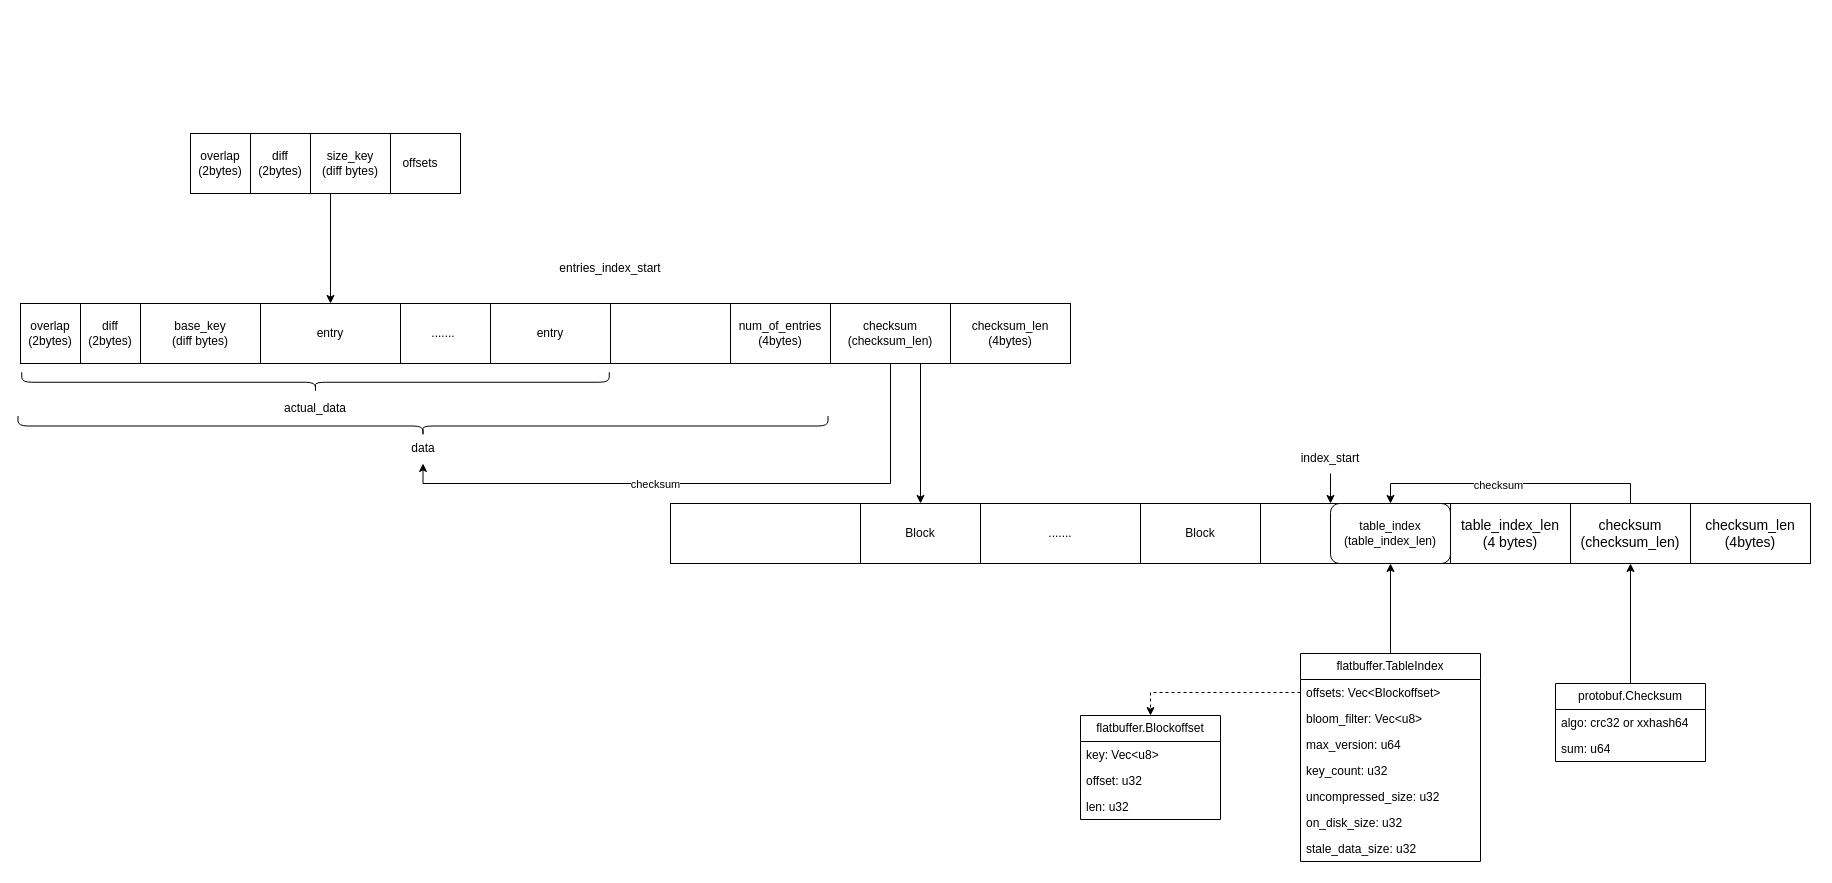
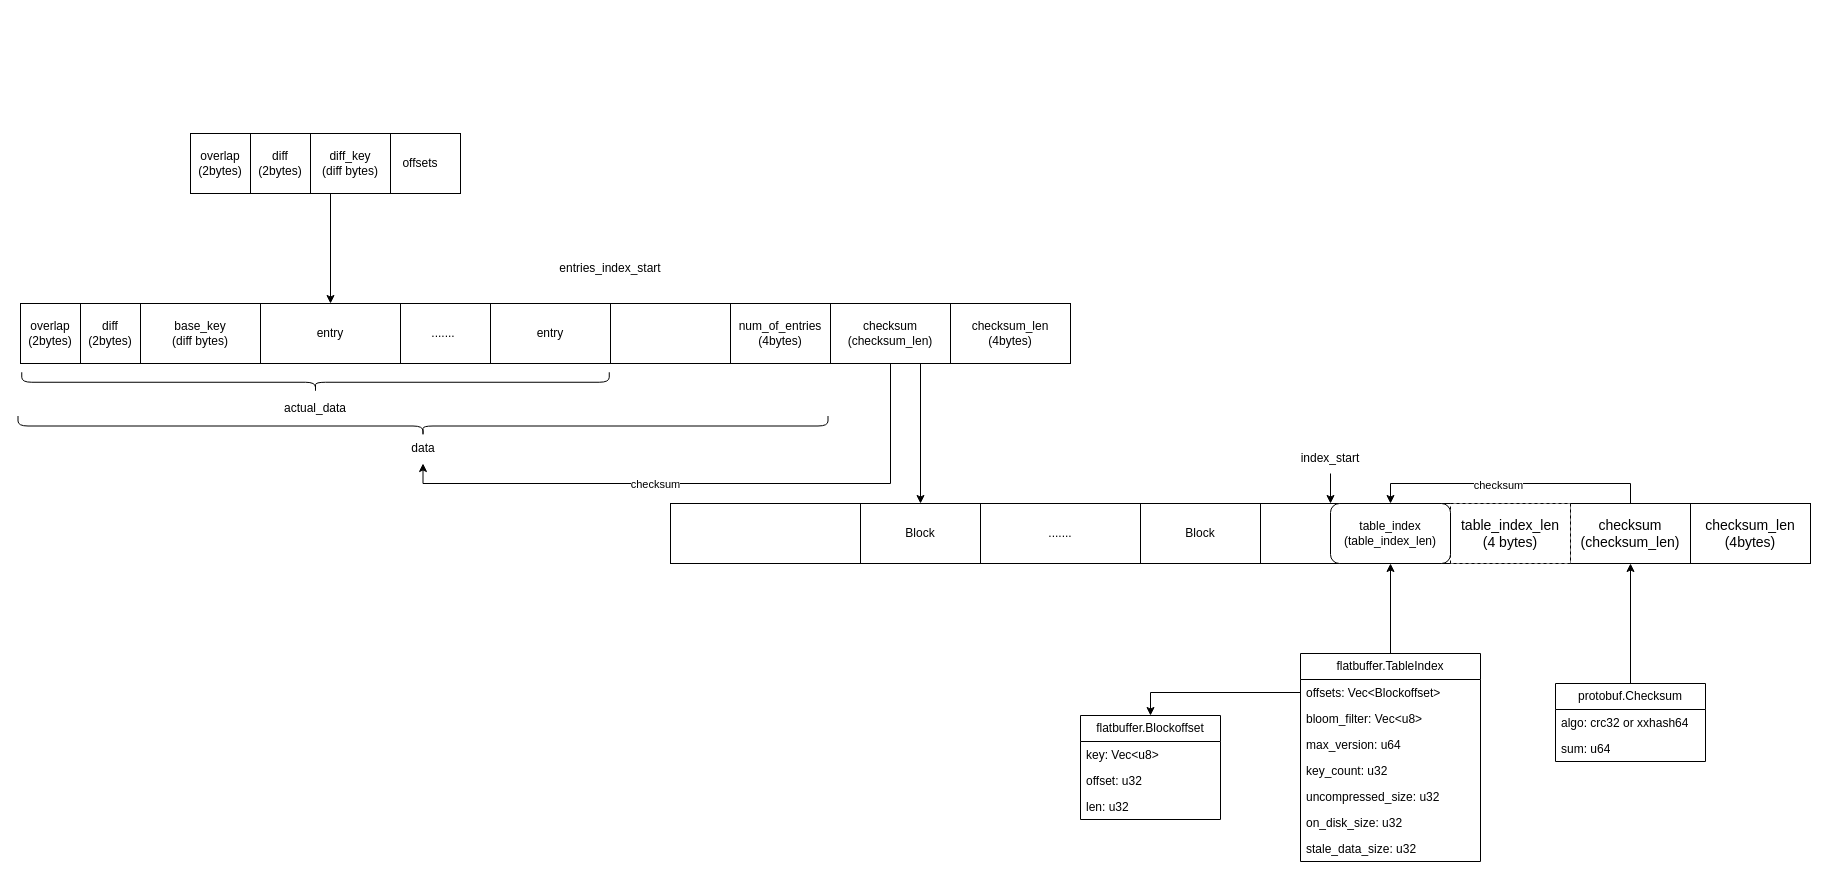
node "size_key (diff bytes)": label "size_key (diff bytes)" -> "diff_key (diff bytes)"
node "table_index_len(4 bytes)": style solid -> dashed
edge "offsets: Vec<Blockoffset>" -> "flatbuffer.Blockoffset": style dashed -> solid
